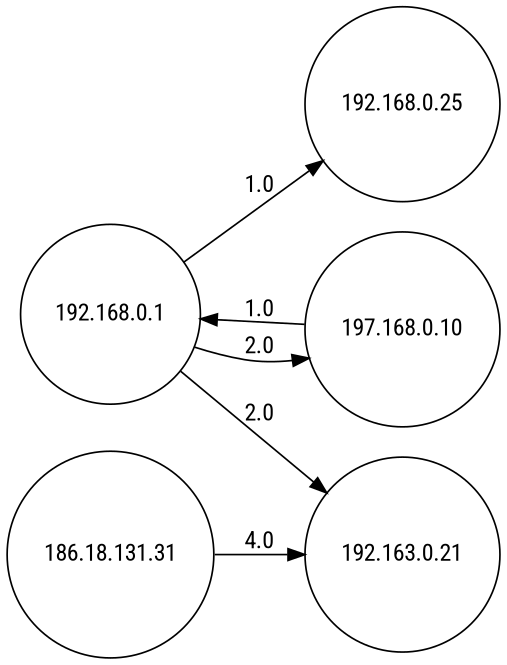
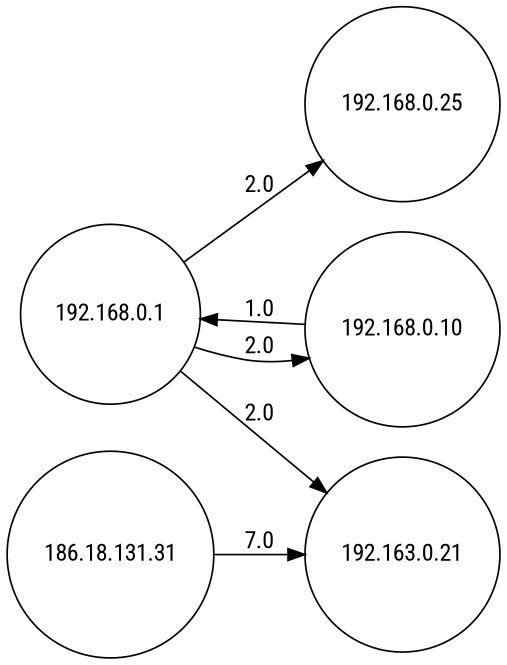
edge "192.168.0.1" -> "192.168.0.25": label "1.0" -> "2.0"
node "197.168.0.10": label "197.168.0.10" -> "192.168.0.10"
edge "186.18.131.31" -> "192.163.0.21": label "4.0" -> "7.0"
